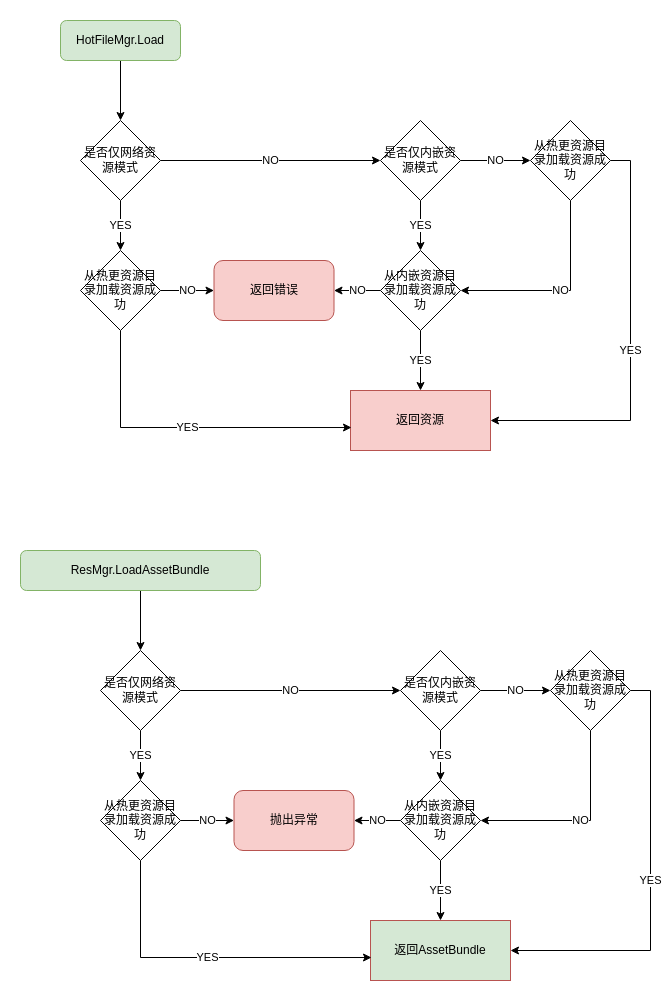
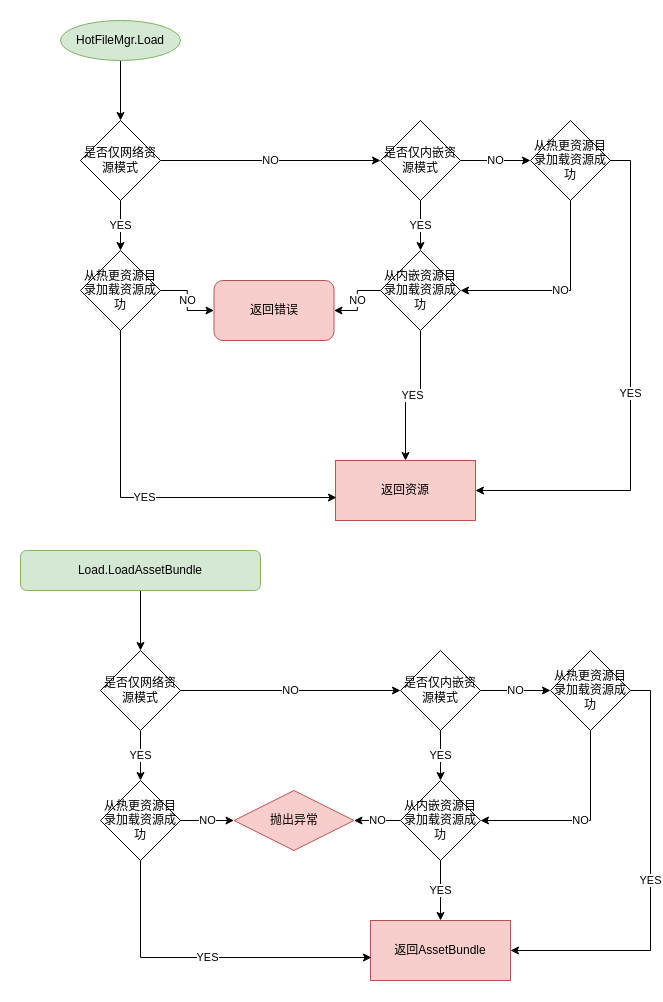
node "HotFileMgr.Load": shape rounded rectangle -> ellipse
node "返回错误": moved (274, 291) -> (274, 311)
node "返回资源": moved (421, 421) -> (406, 491)
node "ResMgr.LoadAssetBundle": label "ResMgr.LoadAssetBundle" -> "Load.LoadAssetBundle"
node "抛出异常": shape rounded rectangle -> diamond
node "返回AssetBundle": fillcolor #d5e8d4 -> #f8cecc
